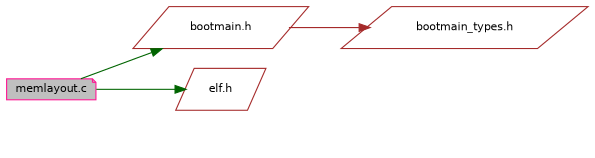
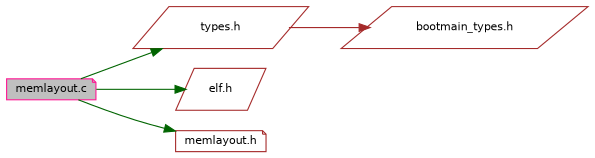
node "bootmain.h": label "bootmain.h" -> "types.h"
node "memlayout.h": added
